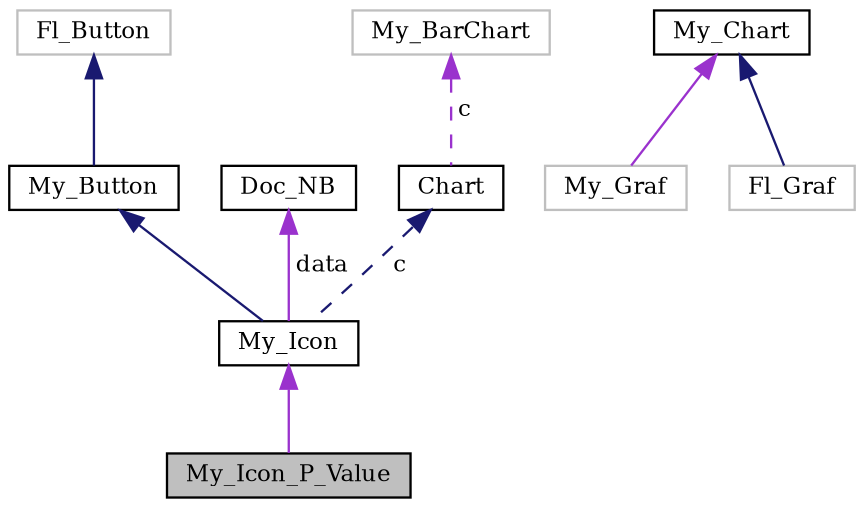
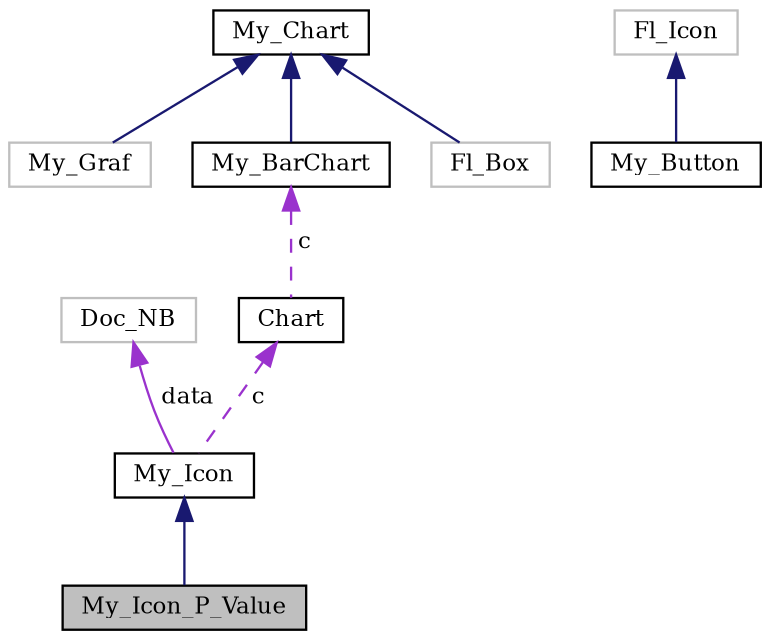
node "Fl_Button": label "Fl_Button" -> "Fl_Icon"
node "My_BarChart": color grey75 -> black
edge "My_BarChart" -> "My_Chart": added
edge "My_Graf" -> "My_Chart": color darkorchid3 -> midnightblue
node "Doc_NB": color black -> grey75
node "Fl_Graf": label "Fl_Graf" -> "Fl_Box"
edge "My_Icon" -> "My_Button": removed
edge "My_Icon" -> "Chart": color midnightblue -> darkorchid3
edge "My_Icon_P_Value" -> "My_Icon": color darkorchid3 -> midnightblue
